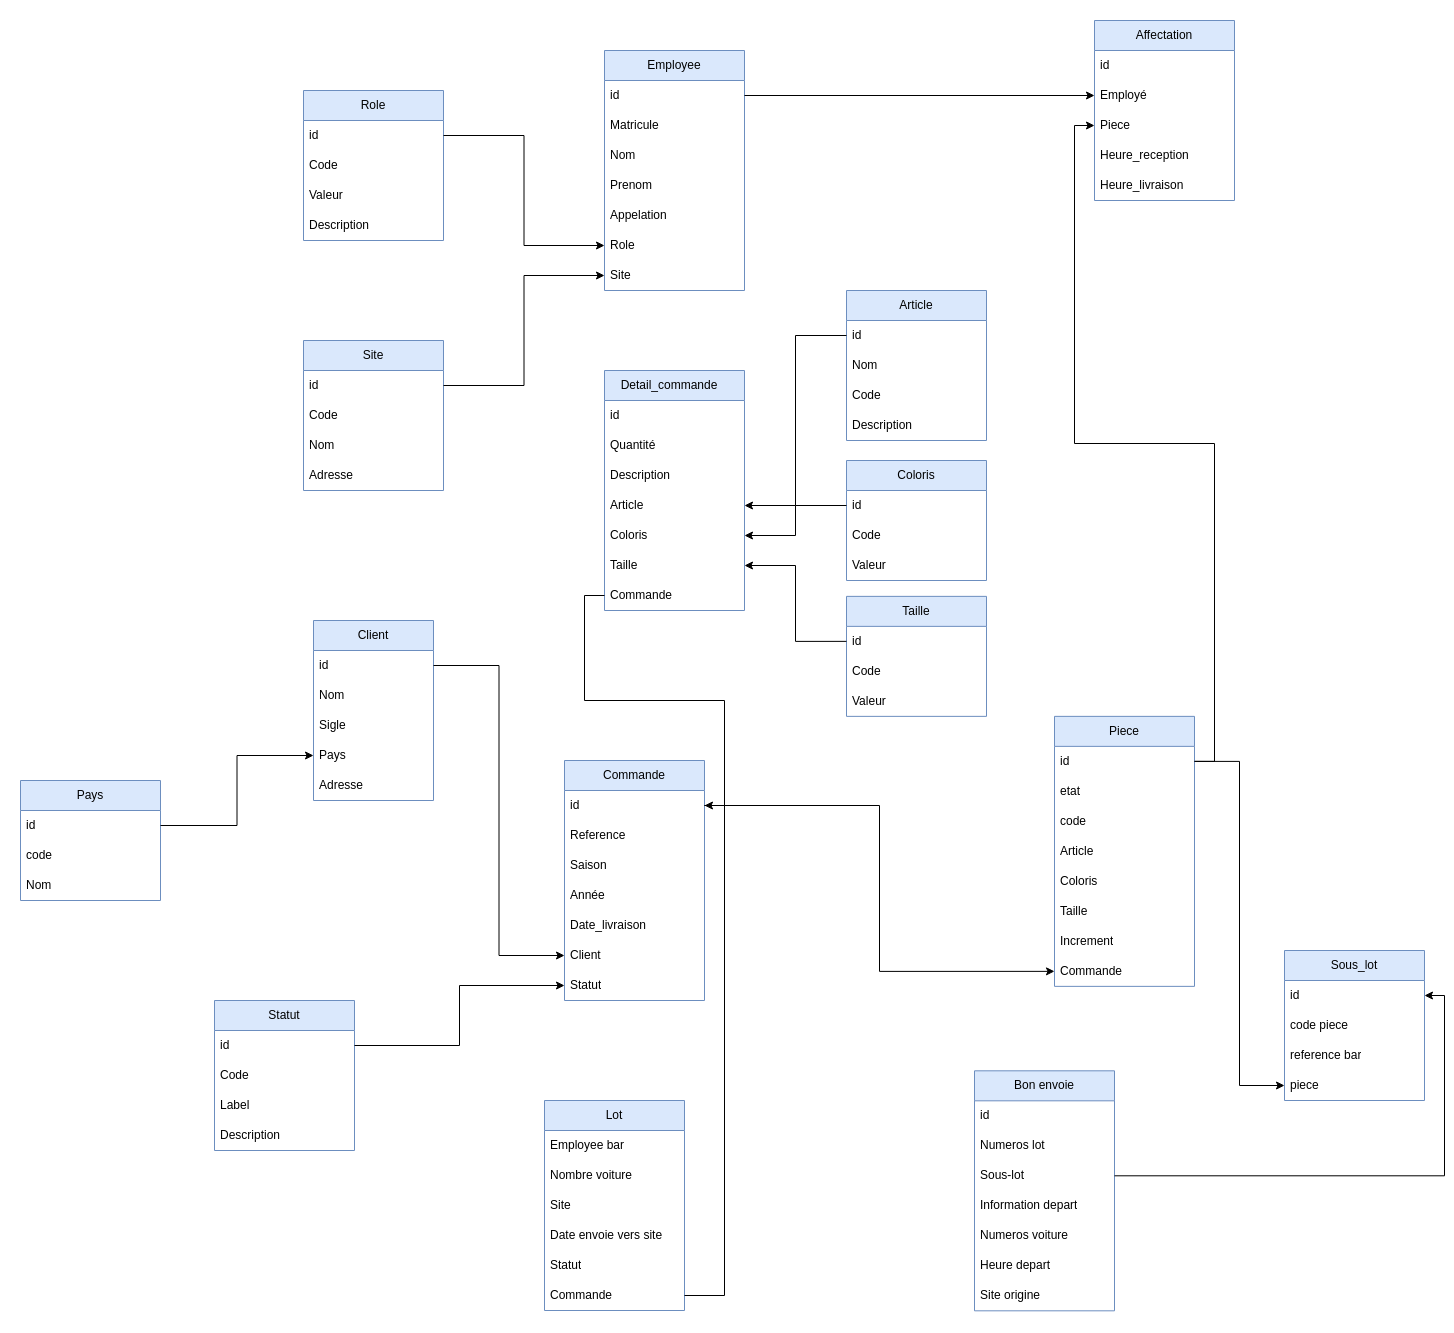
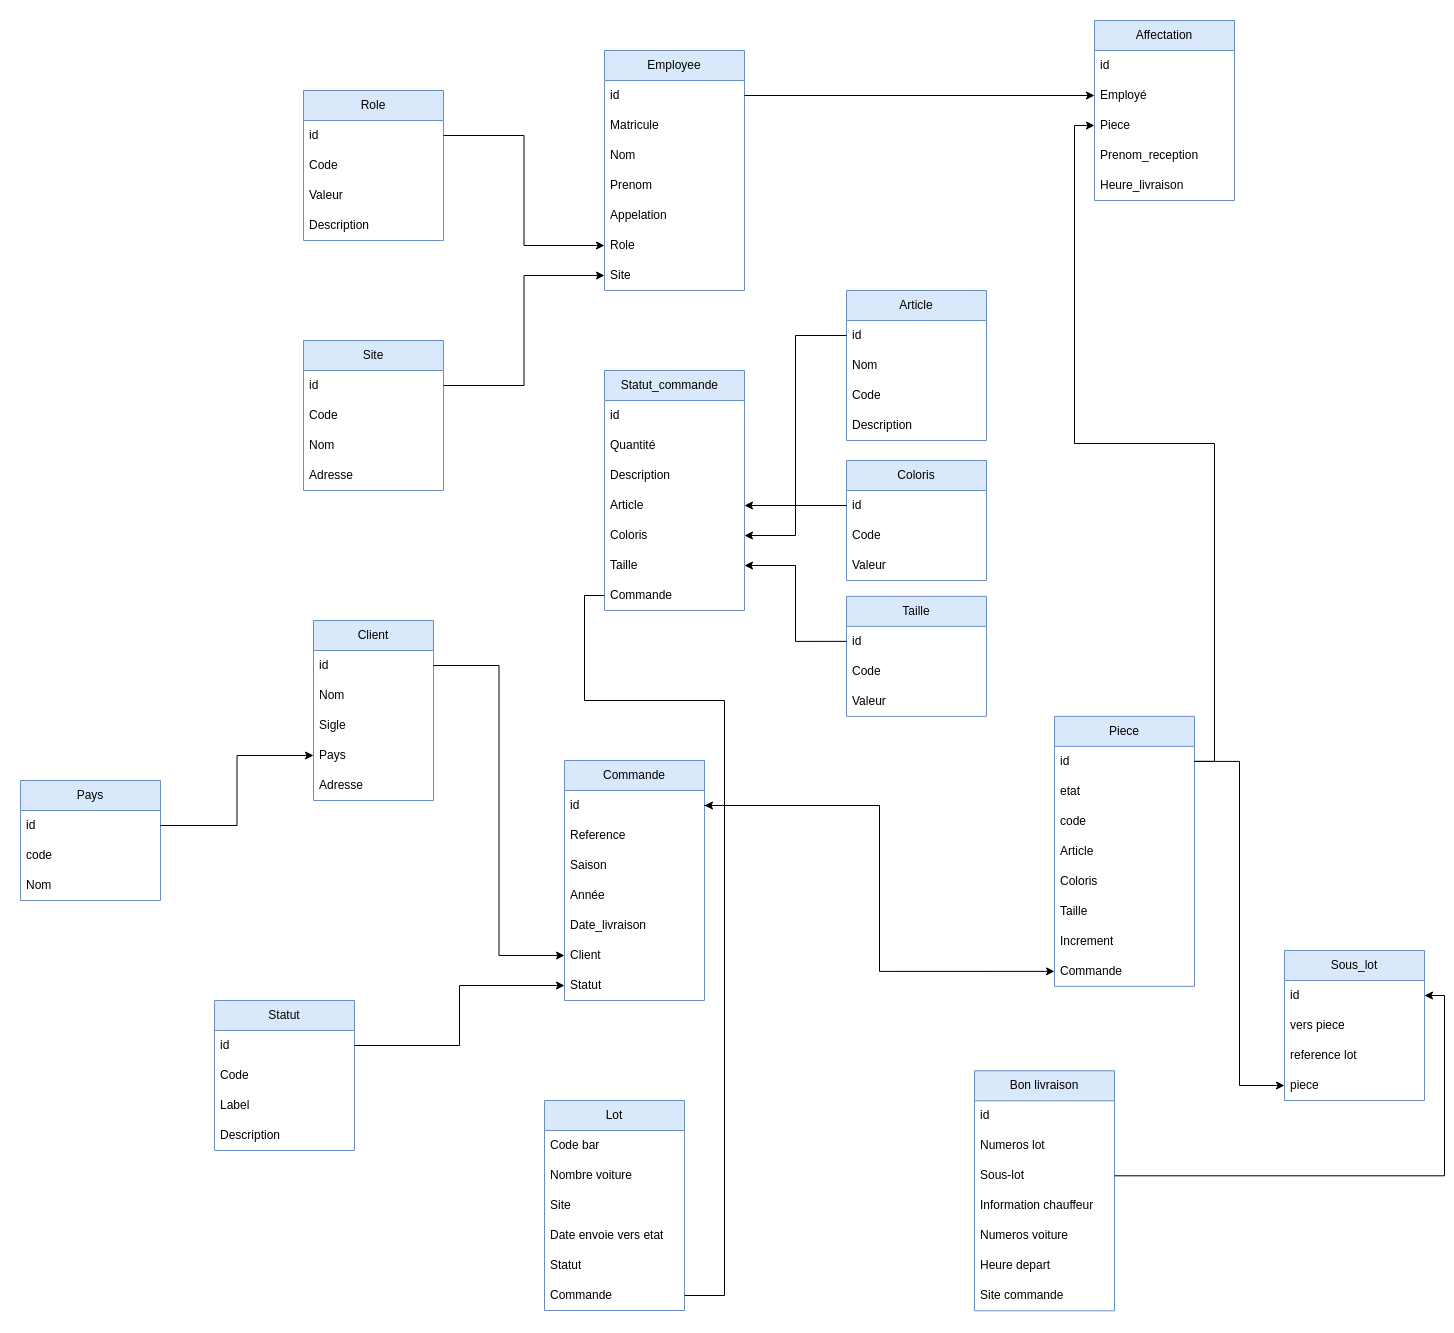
node "Heure_reception": label "Heure_reception" -> "Prenom_reception"
node "Detail_commande": label "Detail_commande" -> "Statut_commande"
node "code piece": label "code piece" -> "vers piece"
node "reference bar": label "reference bar" -> "reference lot"
node "Bon envoie": label "Bon envoie" -> "Bon livraison"
node "Employee bar": label "Employee bar" -> "Code bar"
node "Information depart": label "Information depart" -> "Information chauffeur"
node "Date envoie vers site": label "Date envoie vers site" -> "Date envoie vers etat"
node "Site origine": label "Site origine" -> "Site commande"
